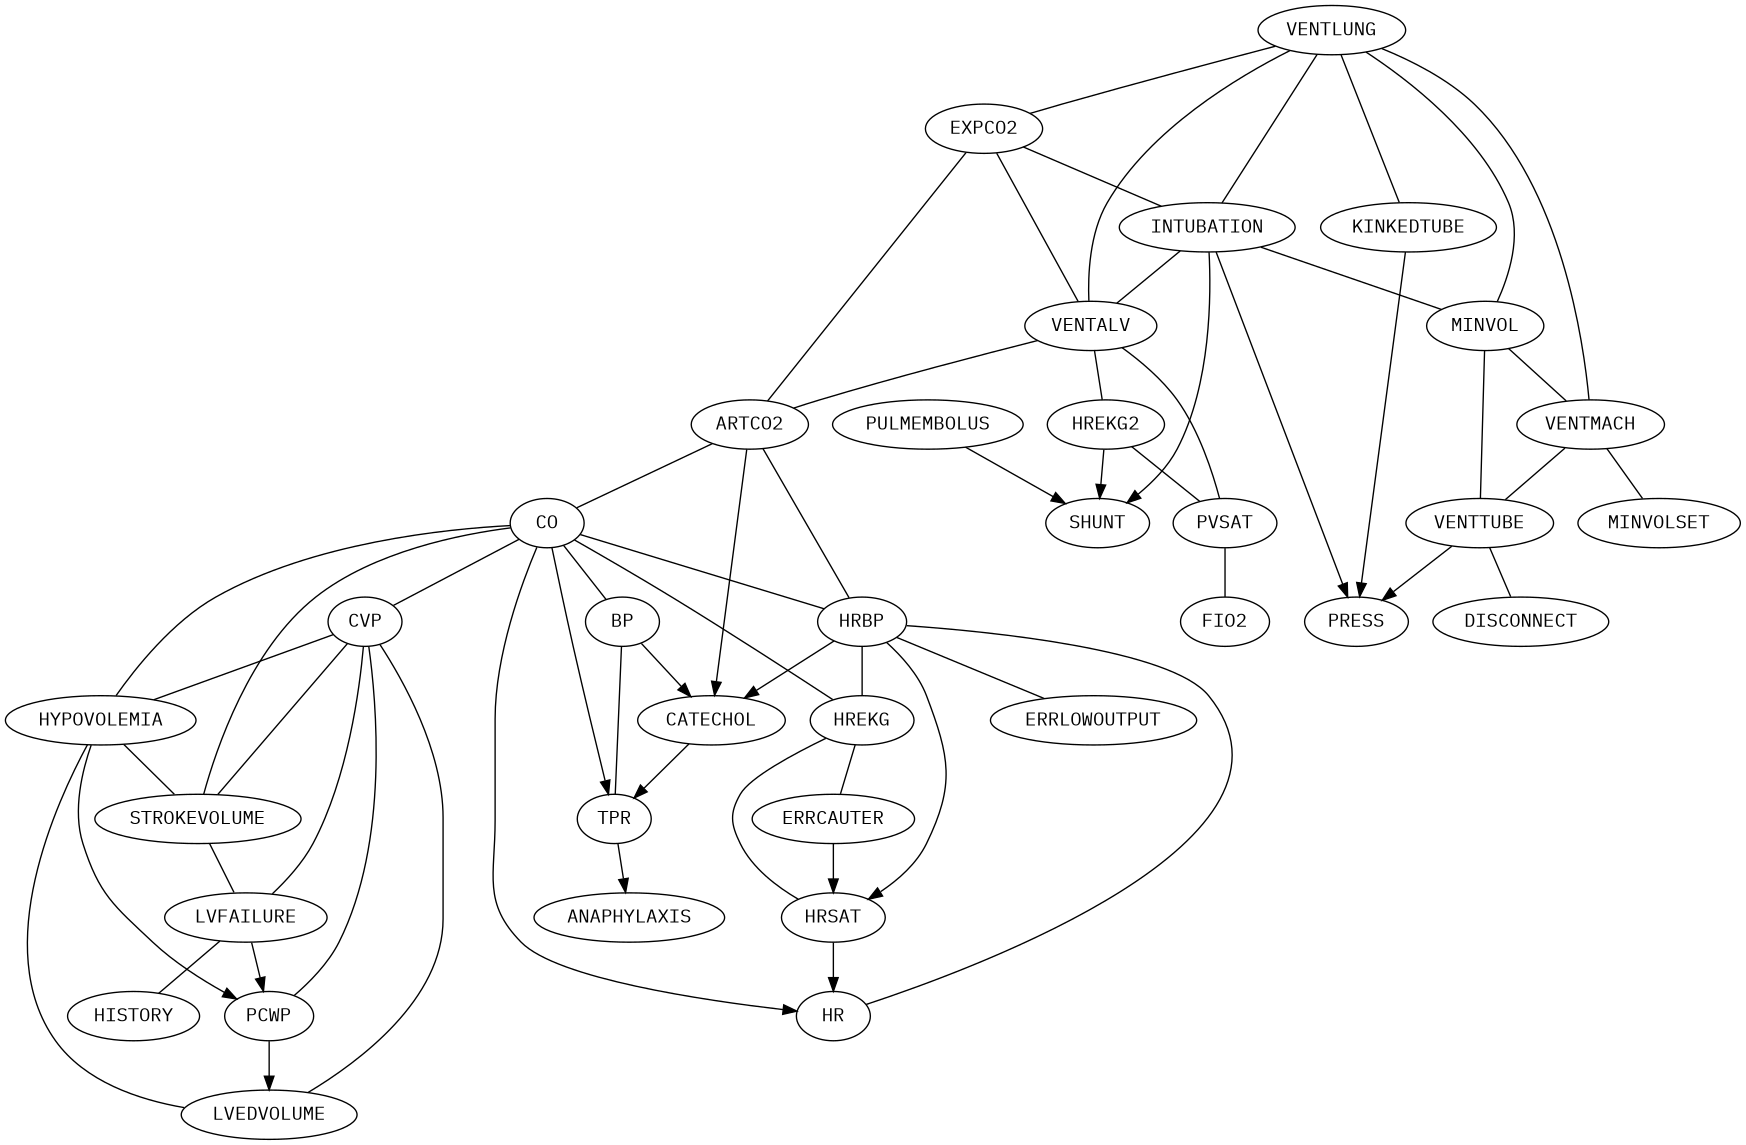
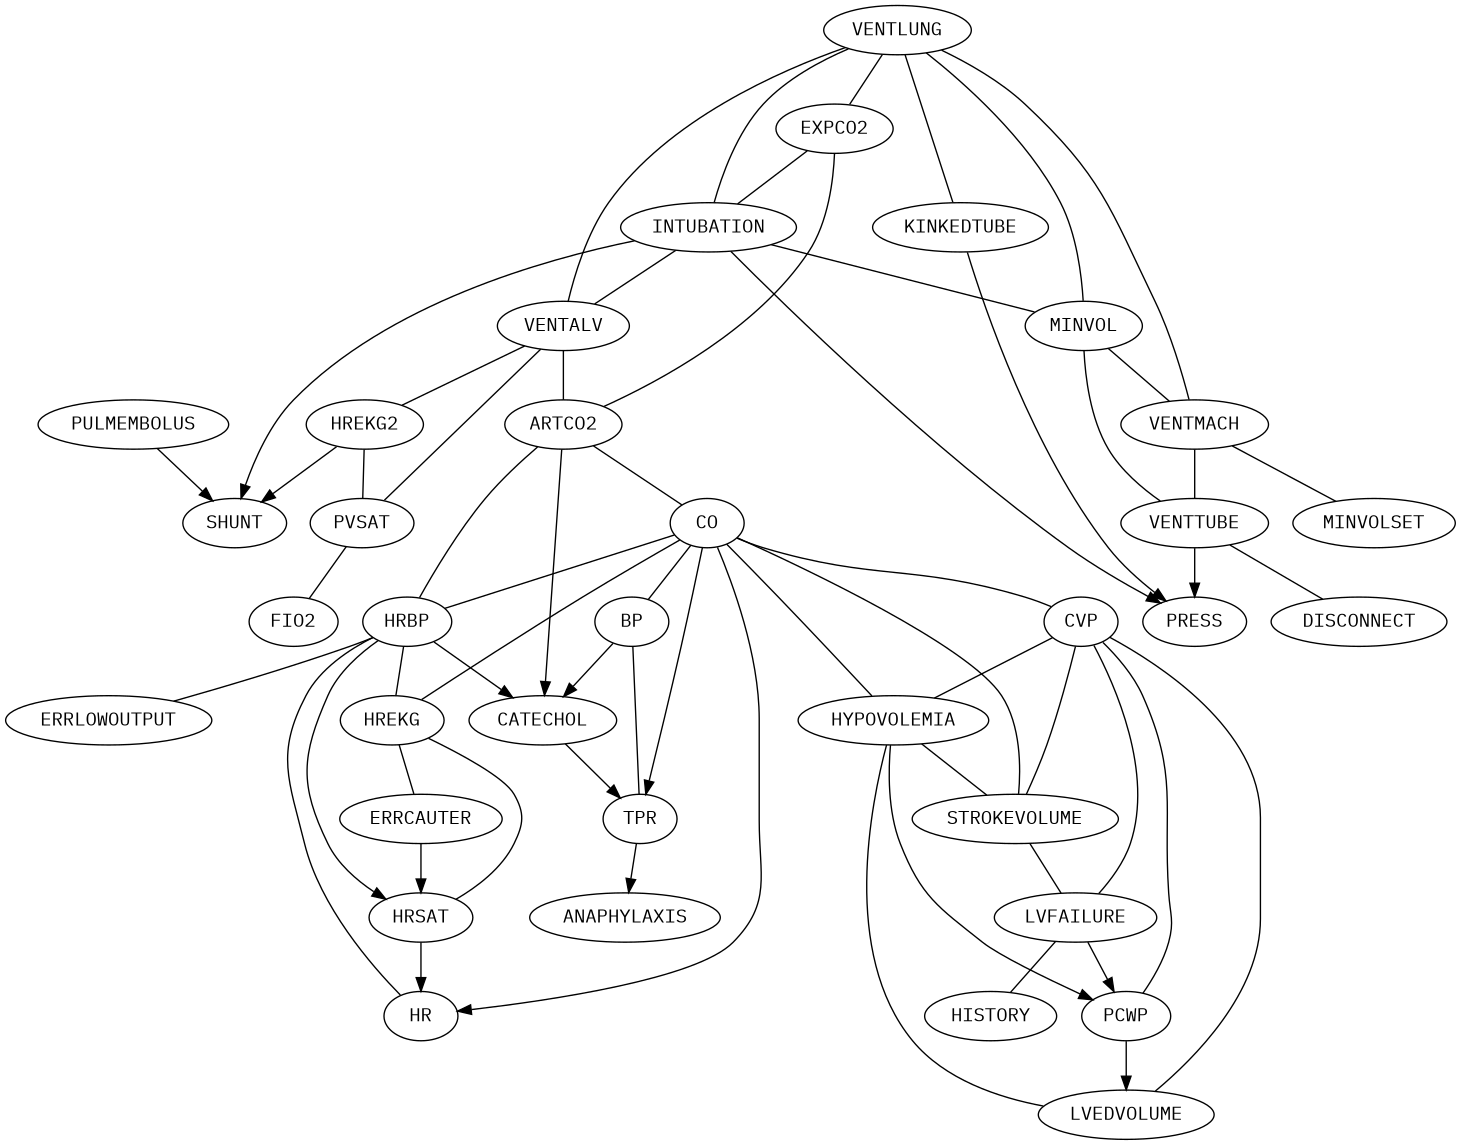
edge "EXPCO2" -- "VENTALV": removed
